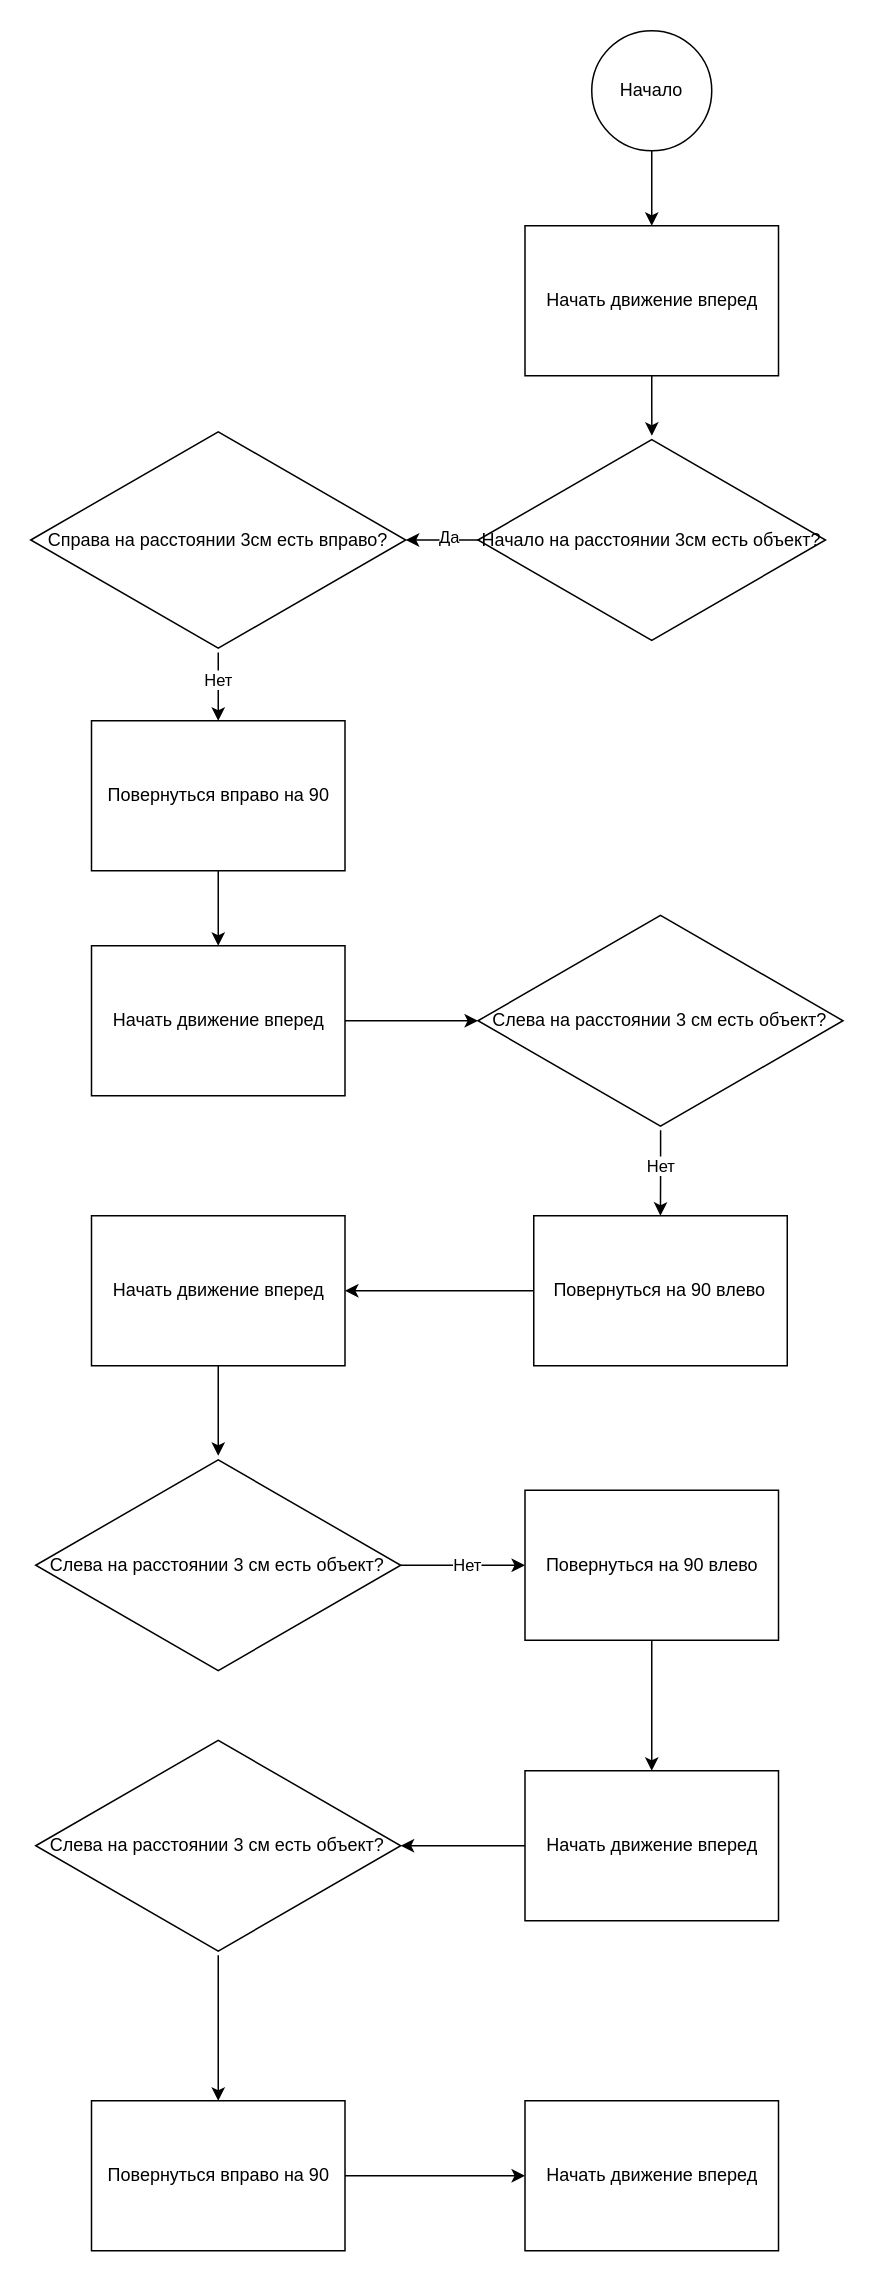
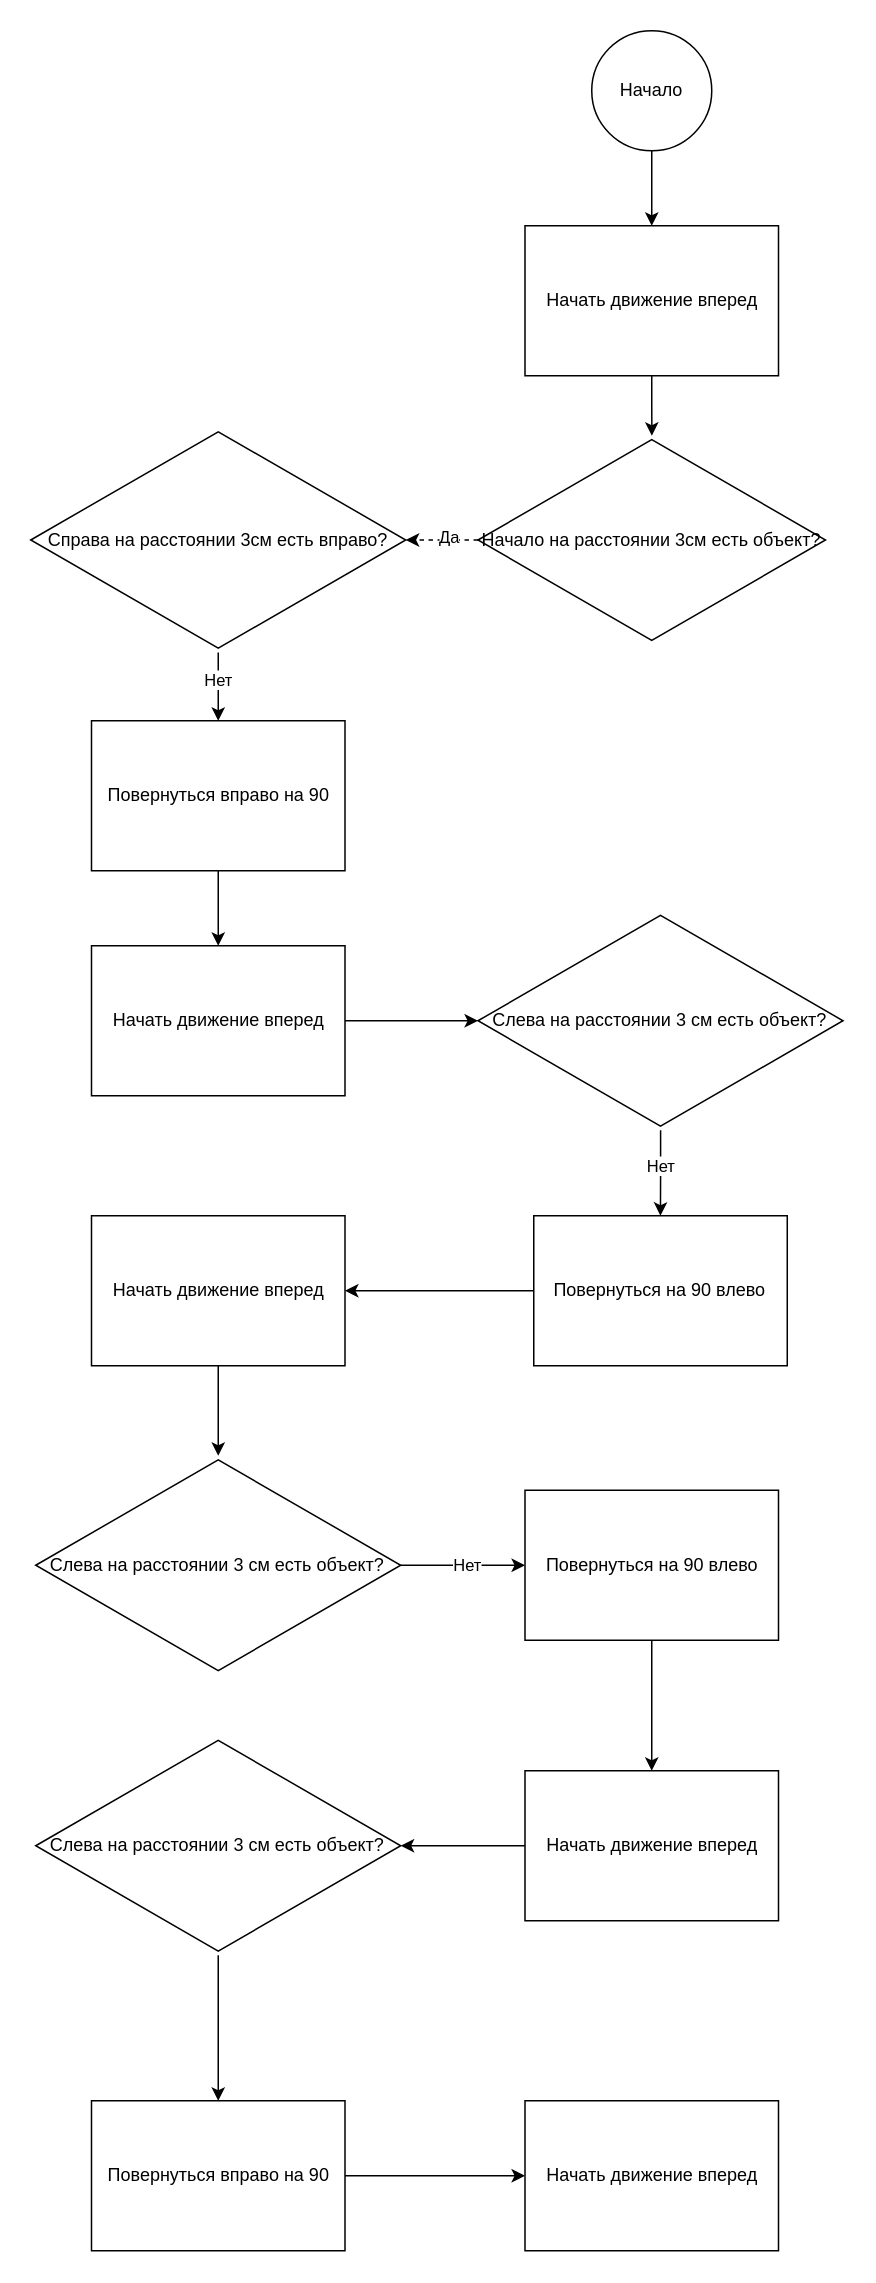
edge "Начало на расстоянии 3см есть объект?" -> "Справа на расстоянии 3см есть вправо?": style solid -> dashed
